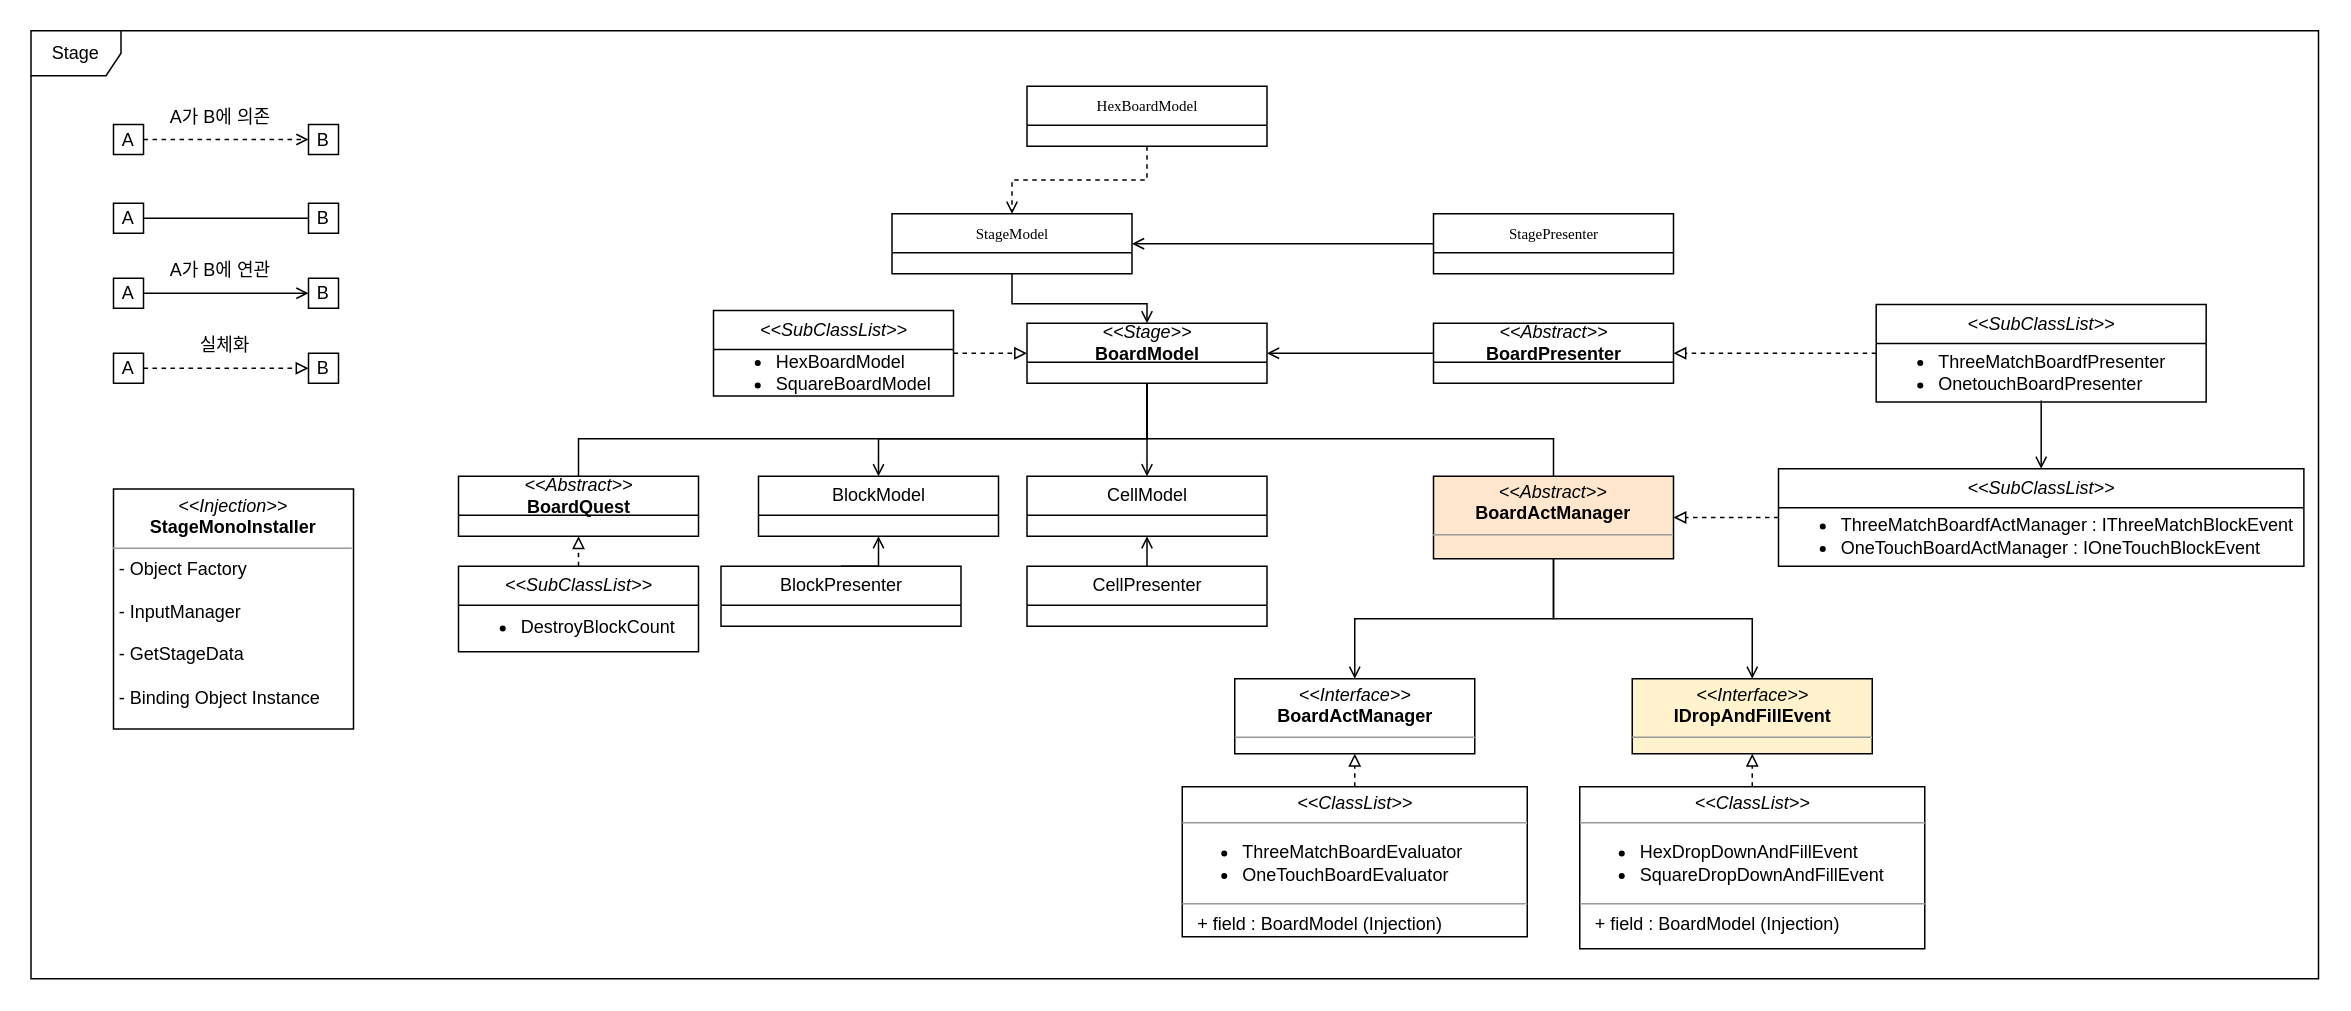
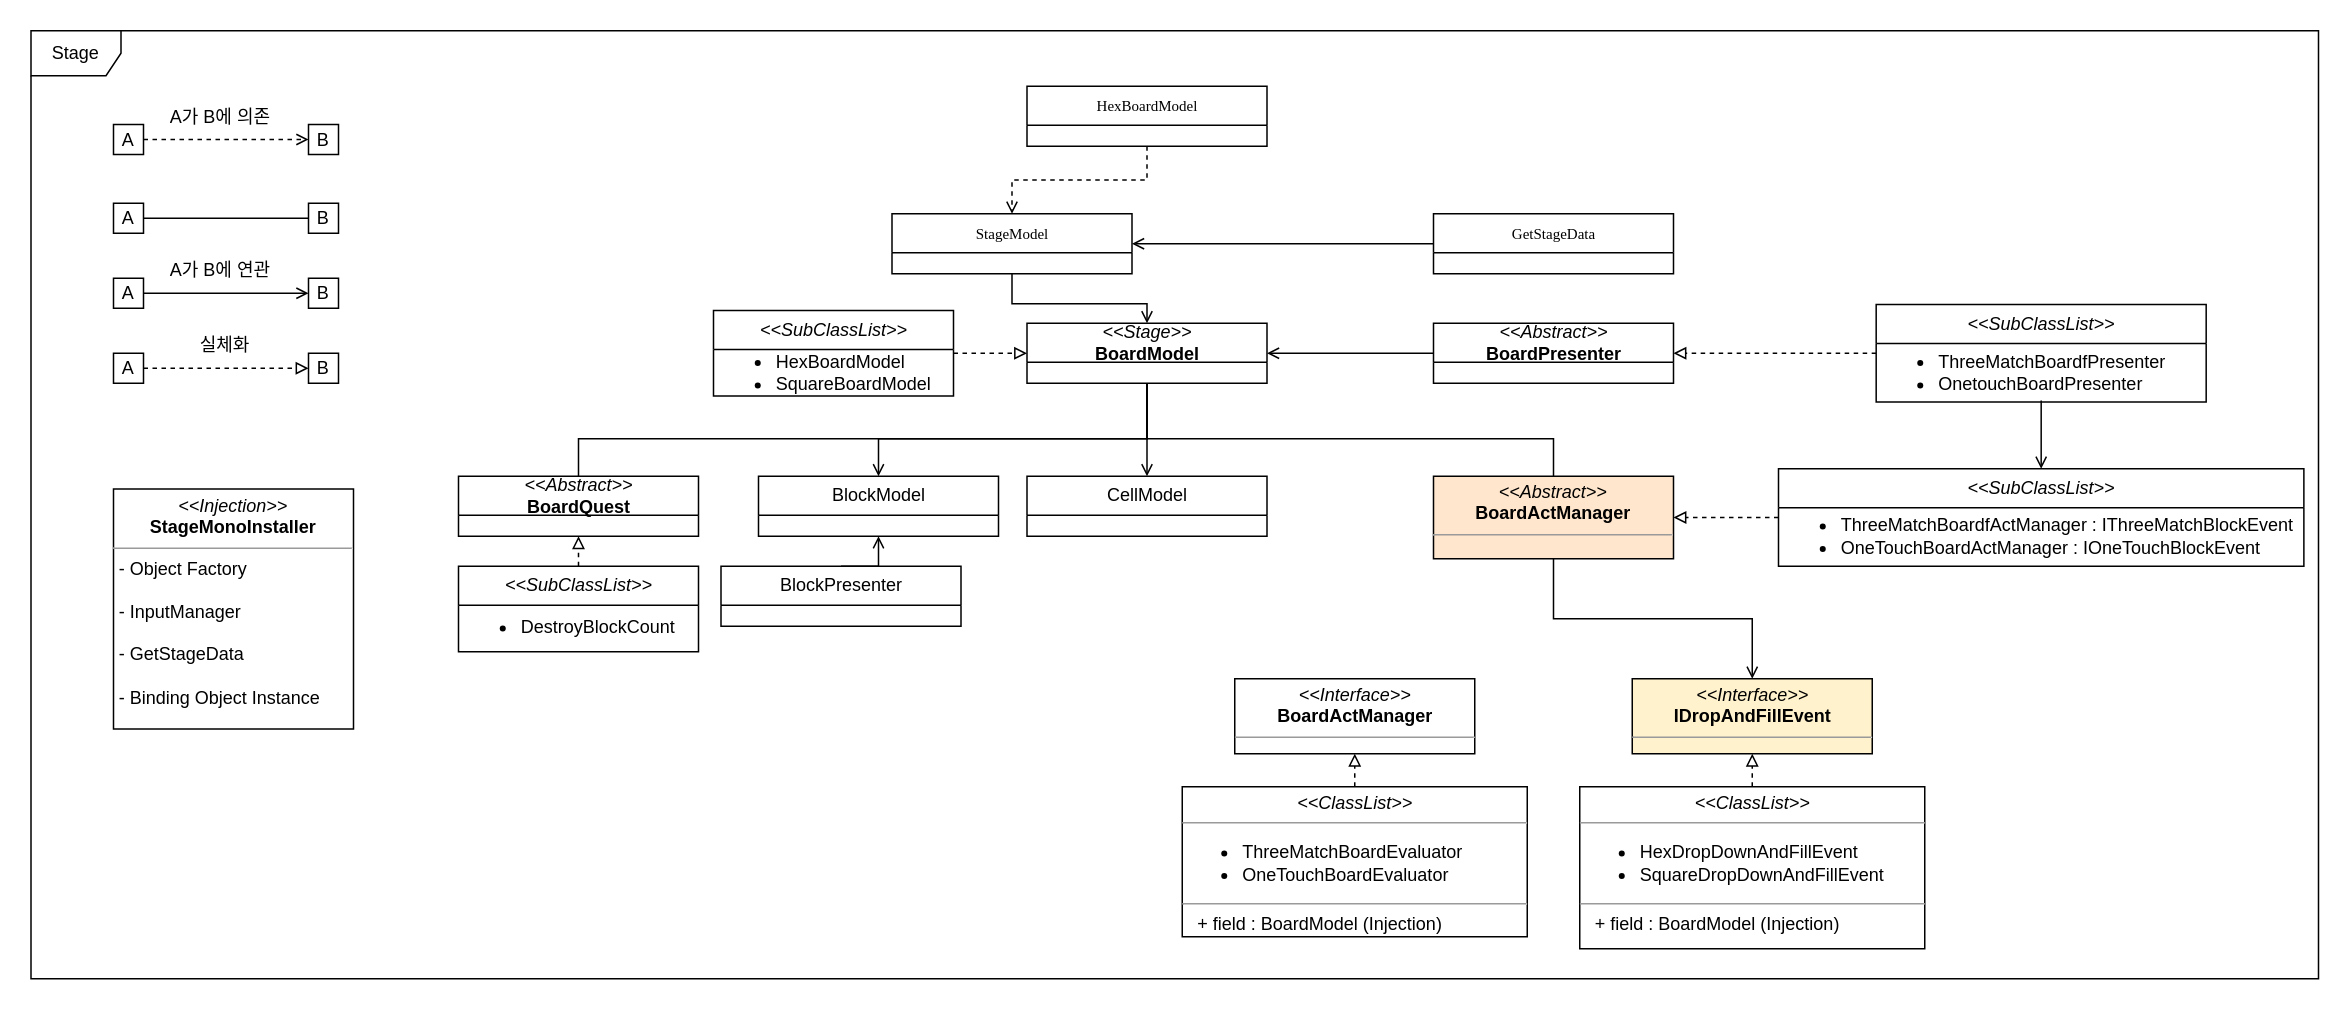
node "StagePresenter": label "StagePresenter" -> "GetStageData"
edge "CellPresenter" -> "CellModel": removed
node "CellPresenter": removed
edge "<<Abstract>> BoardActManager" -> "<<Interface>> BoardActManager": removed
